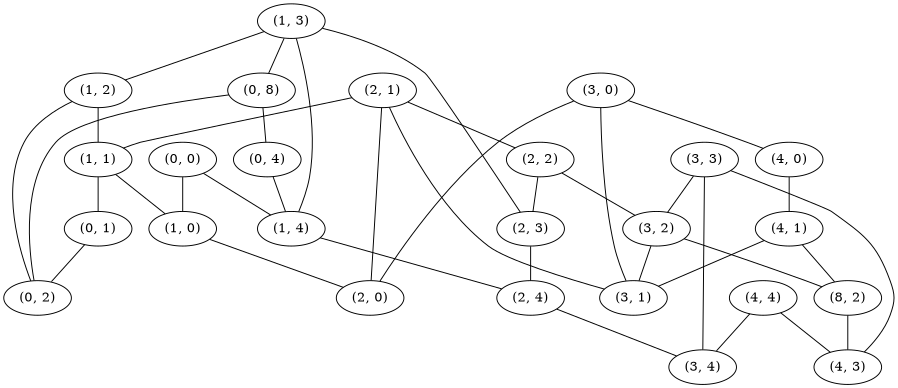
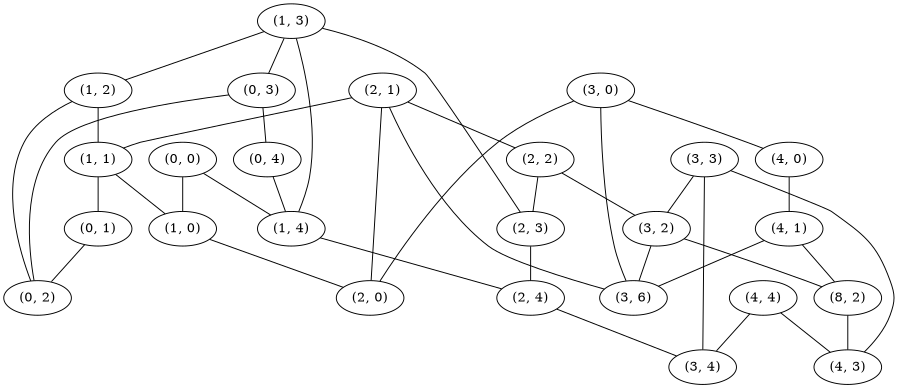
node "(0, 8)": label "(0, 8)" -> "(0, 3)"
node "(3, 1)": label "(3, 1)" -> "(3, 6)"
